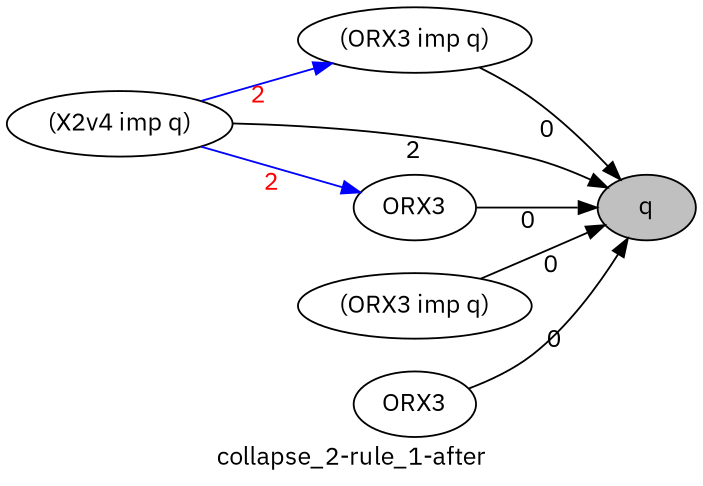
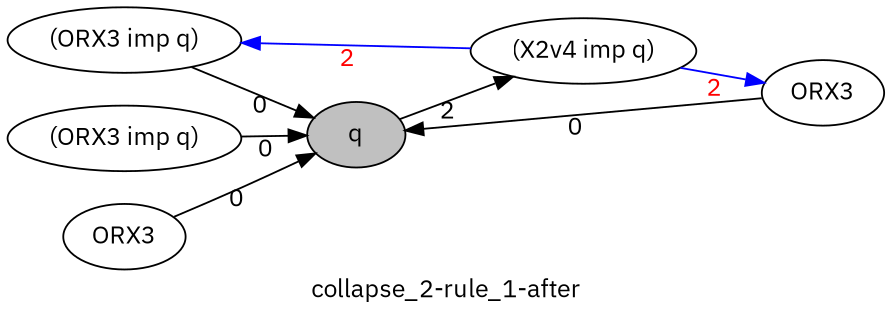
edge "(X2v4 imp q)" -> "q": reversed
